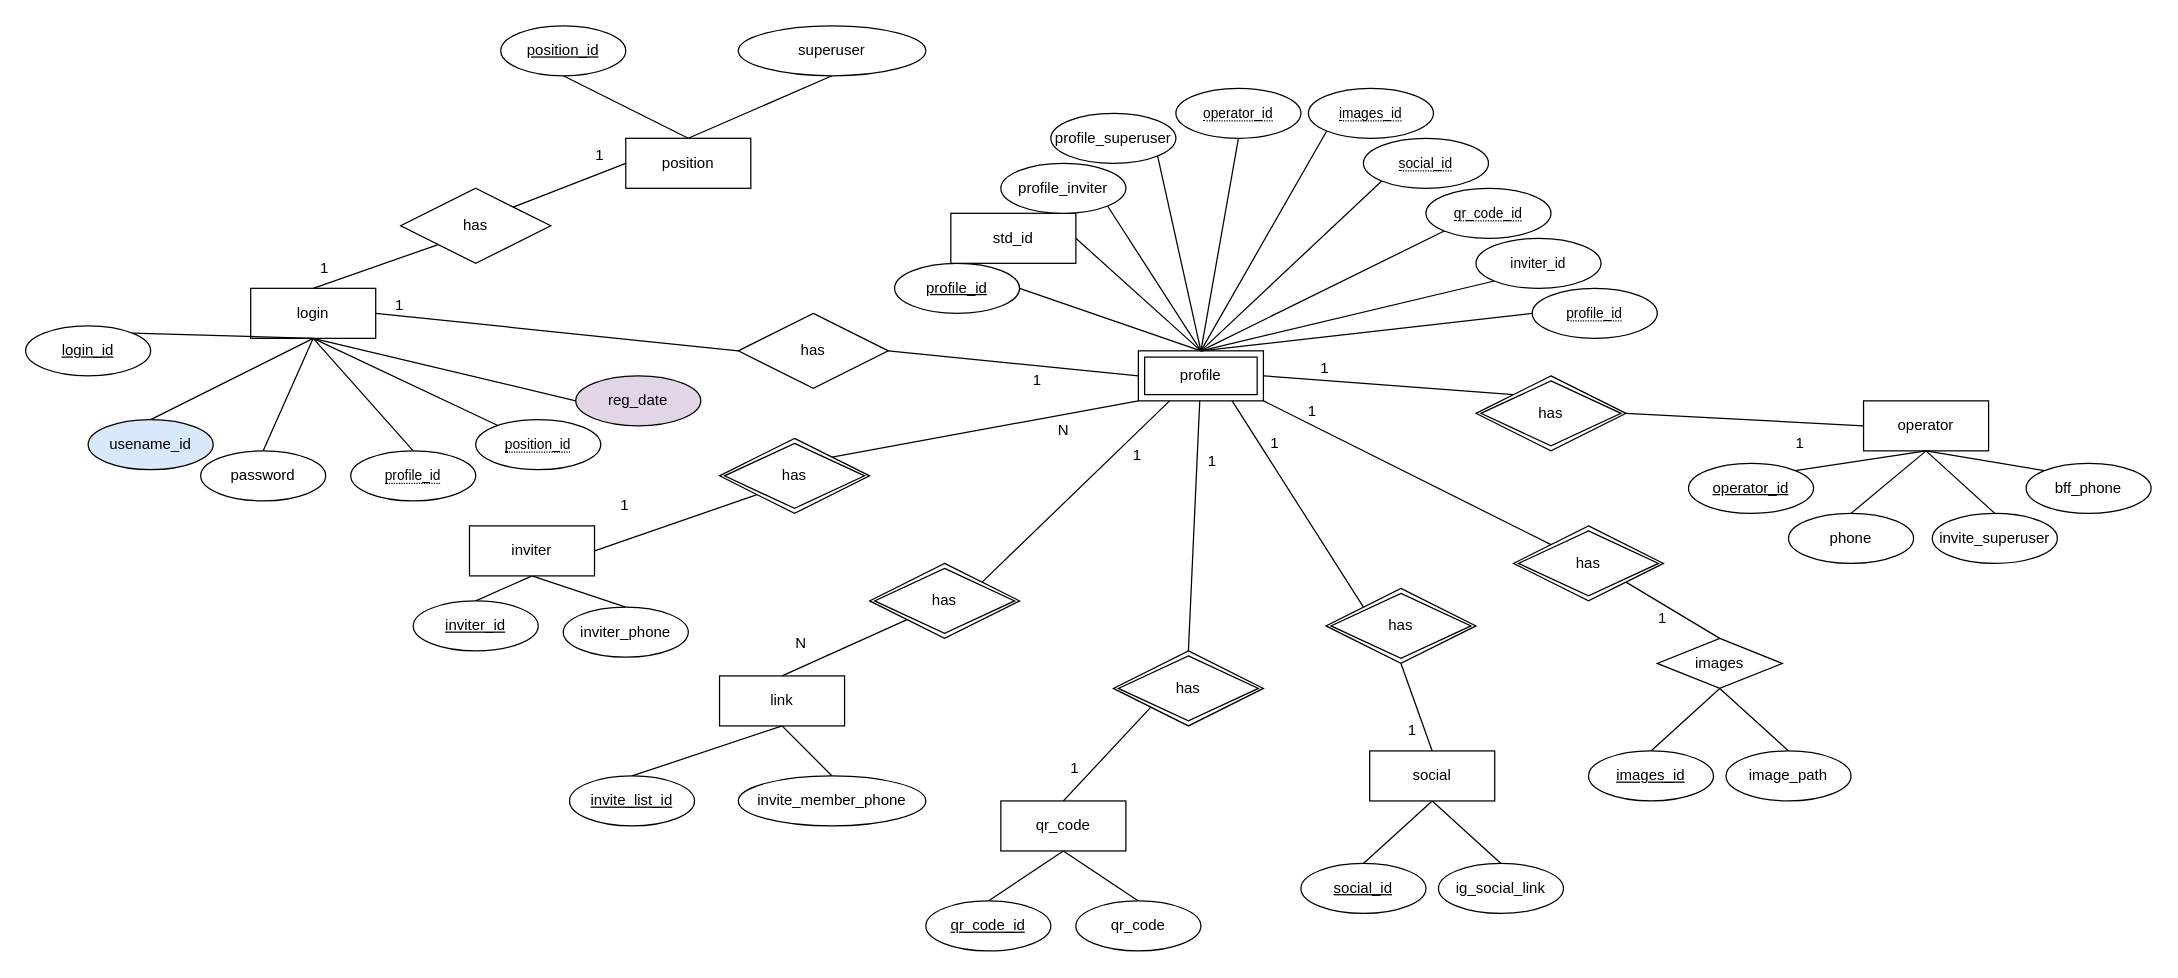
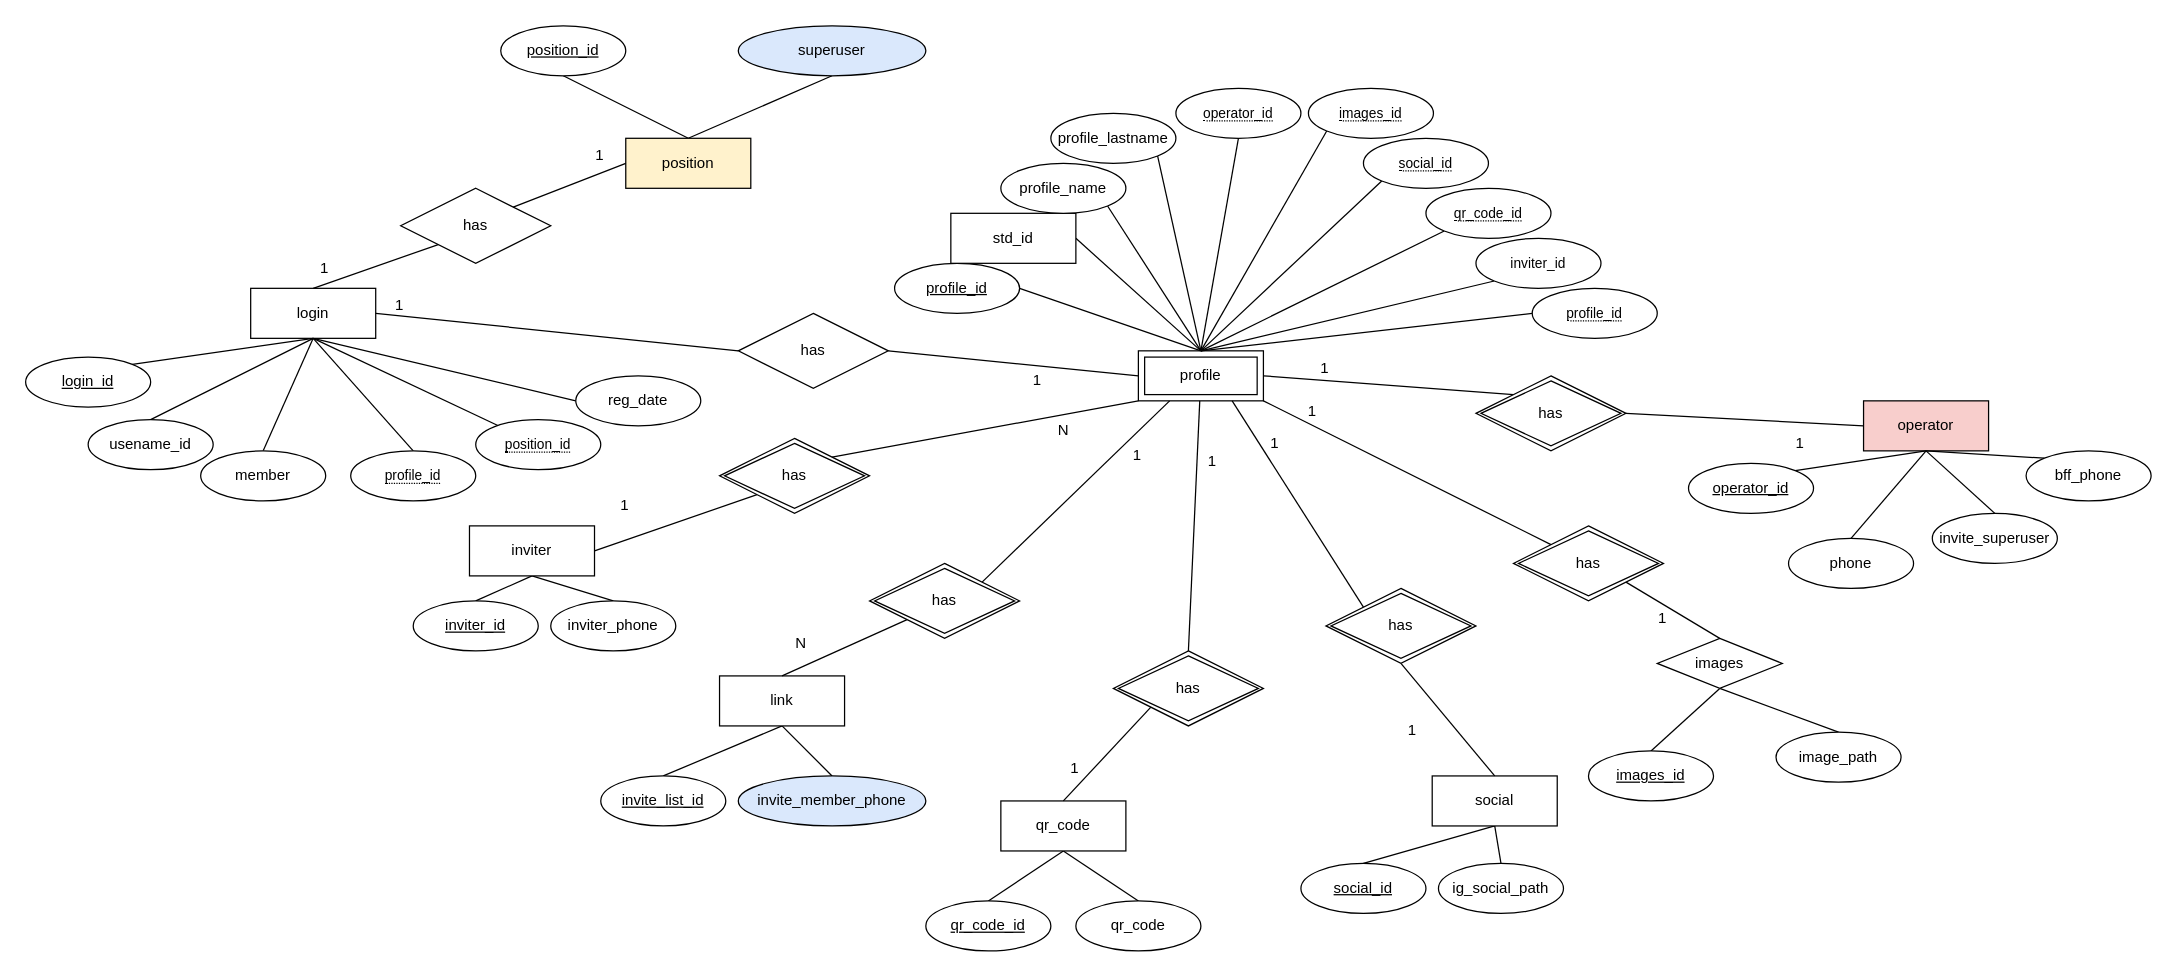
node "superuser": fillcolor #ffffff -> #dae8fc
node "profile_superuser": label "profile_superuser" -> "profile_lastname"
node "position": fillcolor #ffffff -> #fff2cc
node "profile_inviter": label "profile_inviter" -> "profile_name"
node "login_id": moved (88, 351) -> (88, 382)
node "reg_date": fillcolor #e1d5e7 -> #ffffff
node "operator": fillcolor #ffffff -> #f8cecc
node "usename_id": fillcolor #dae8fc -> #ffffff
node "password": label "password" -> "member"
node "bff_phone": moved (2088, 488) -> (2088, 476)
node "phone": moved (1851, 538) -> (1851, 563)
node "inviter_phone": moved (626, 632) -> (613, 626)
node "social": moved (1432, 776) -> (1494, 801)
node "image_path": moved (1788, 776) -> (1838, 757)
node "invite_list_id": moved (632, 801) -> (663, 801)
node "invite_member_phone": fillcolor #ffffff -> #dae8fc
node "ig_social_link": label "ig_social_link" -> "ig_social_path"
